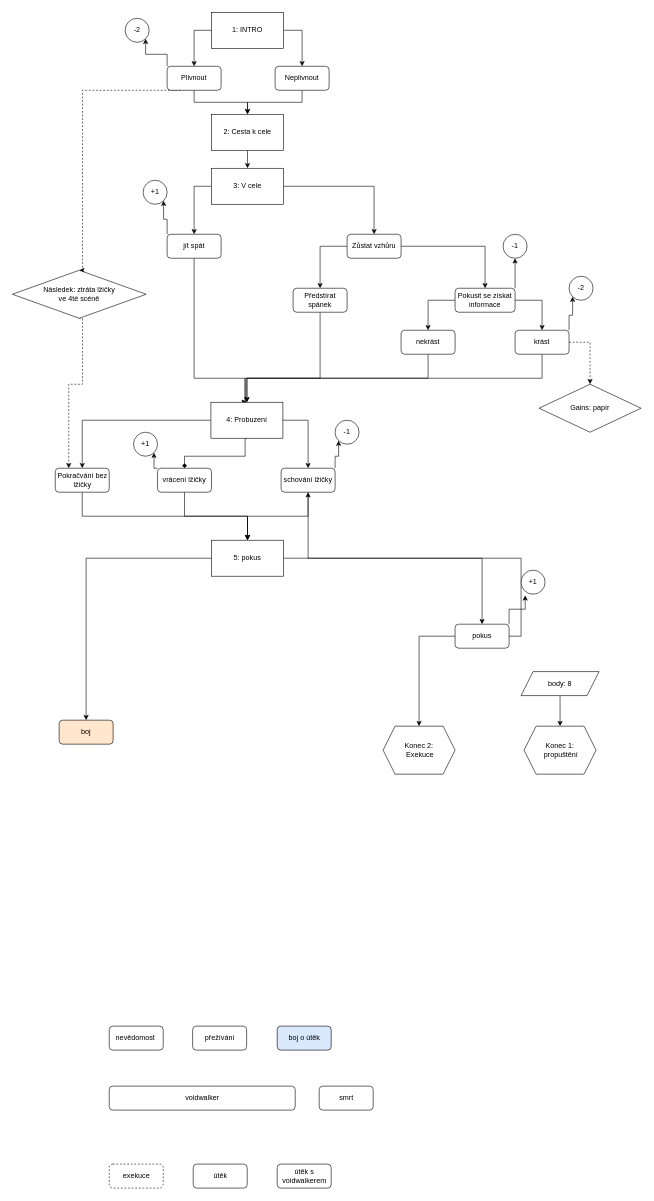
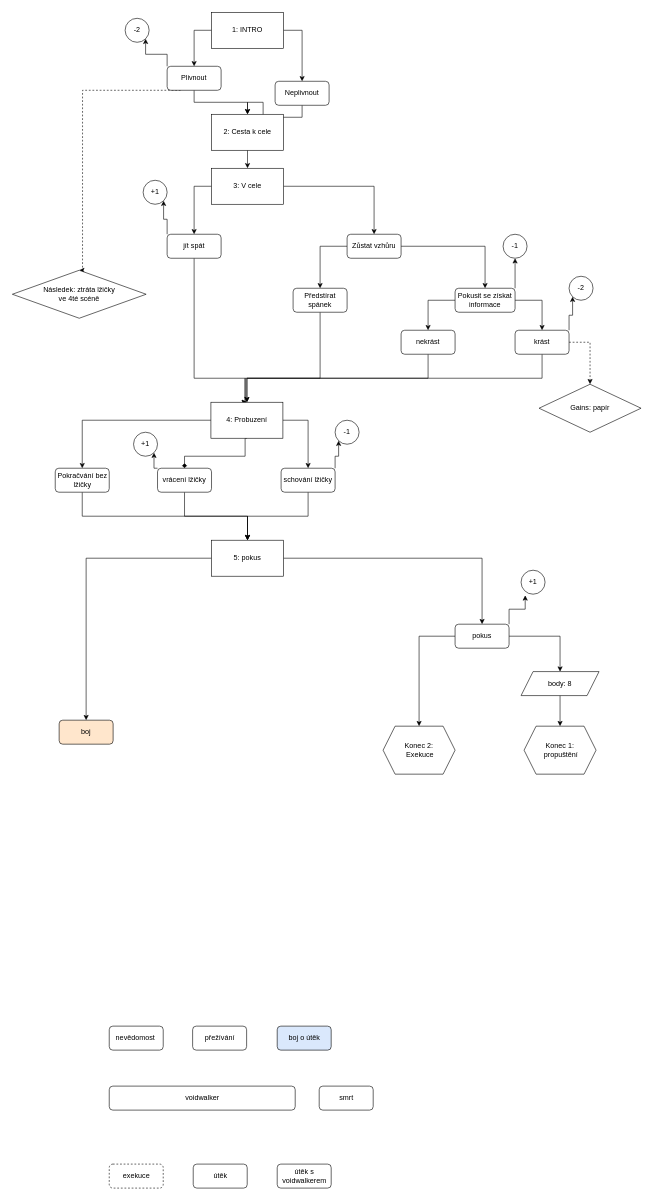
node "Neplivnout": moved (302, 78) -> (302, 93)
edge "Následek: ztráta lžičky ve 4té scéně" -> "Pokračvání bez lžičky": removed
edge "pokus" -> "schování lžičky": now "pokus" -> "body: 8"
